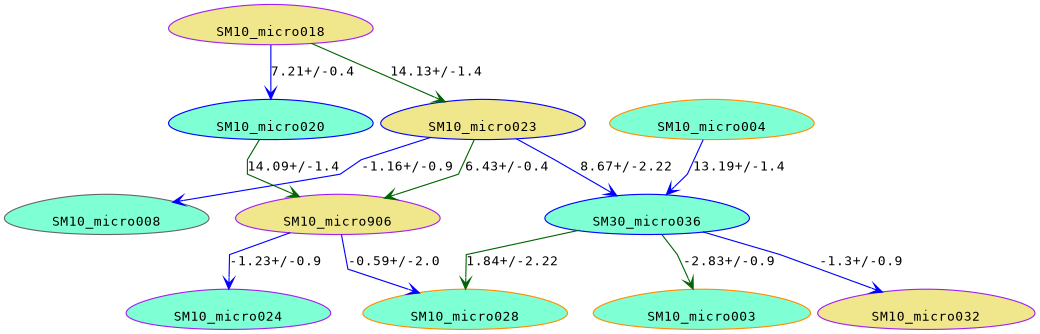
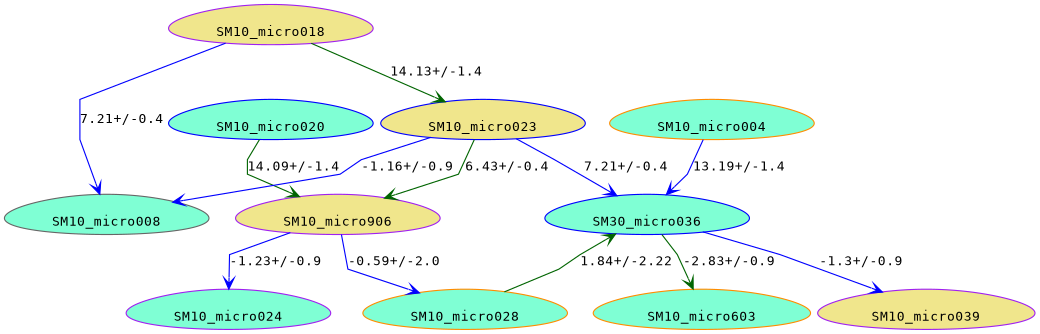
edge "SM10_micro018" -> "SM10_micro020": now "SM10_micro018" -> "SM10_micro008"
edge "SM10_micro023" -> "SM30_micro036": label "8.67+/-2.22" -> "7.21+/-0.4"
edge "SM30_micro036" -> "SM10_micro028": reversed
node "SM10_micro003": label "SM10_micro003" -> "SM10_micro603"
node "SM10_micro032": label "SM10_micro032" -> "SM10_micro039"
